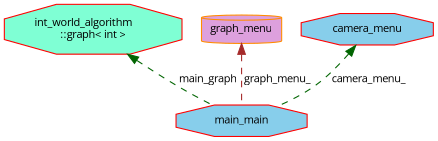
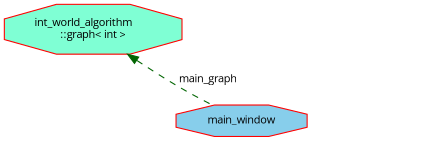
node "graph_menu": removed
node "camera_menu": removed
node "main_main": label "main_main" -> "main_window"
